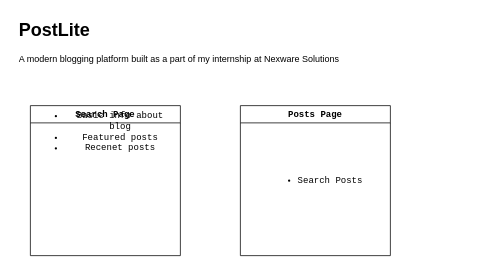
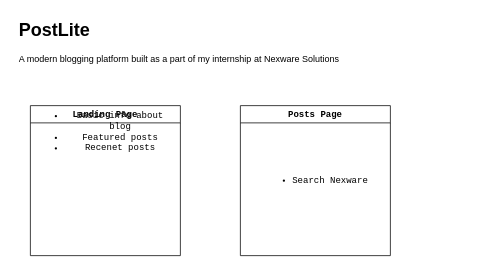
node "Search Page": label "Search Page" -> "Landing Page"
node "Search Posts": label "Search Posts" -> "Search Nexware"
